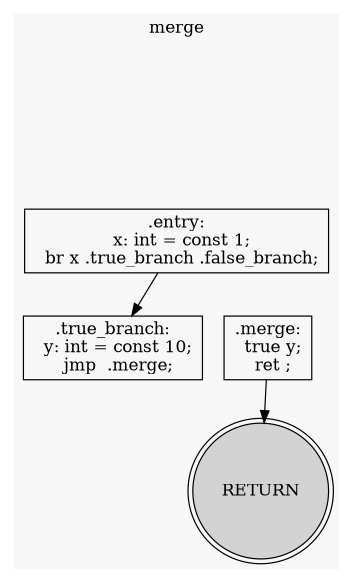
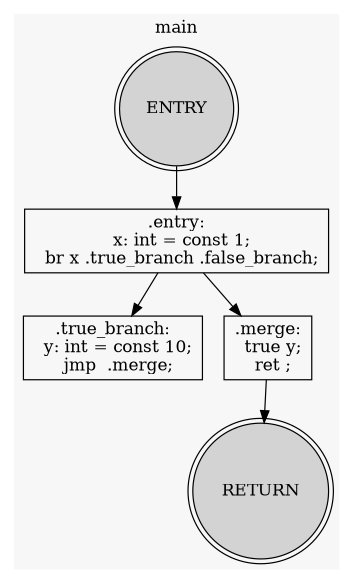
cluster "merge": label "merge" -> "main"
node "ENTRY": added
edge ".entry: x: int = const 1; br x .true_branch .false_branch;" -> ".merge: true y; ret ;": added
